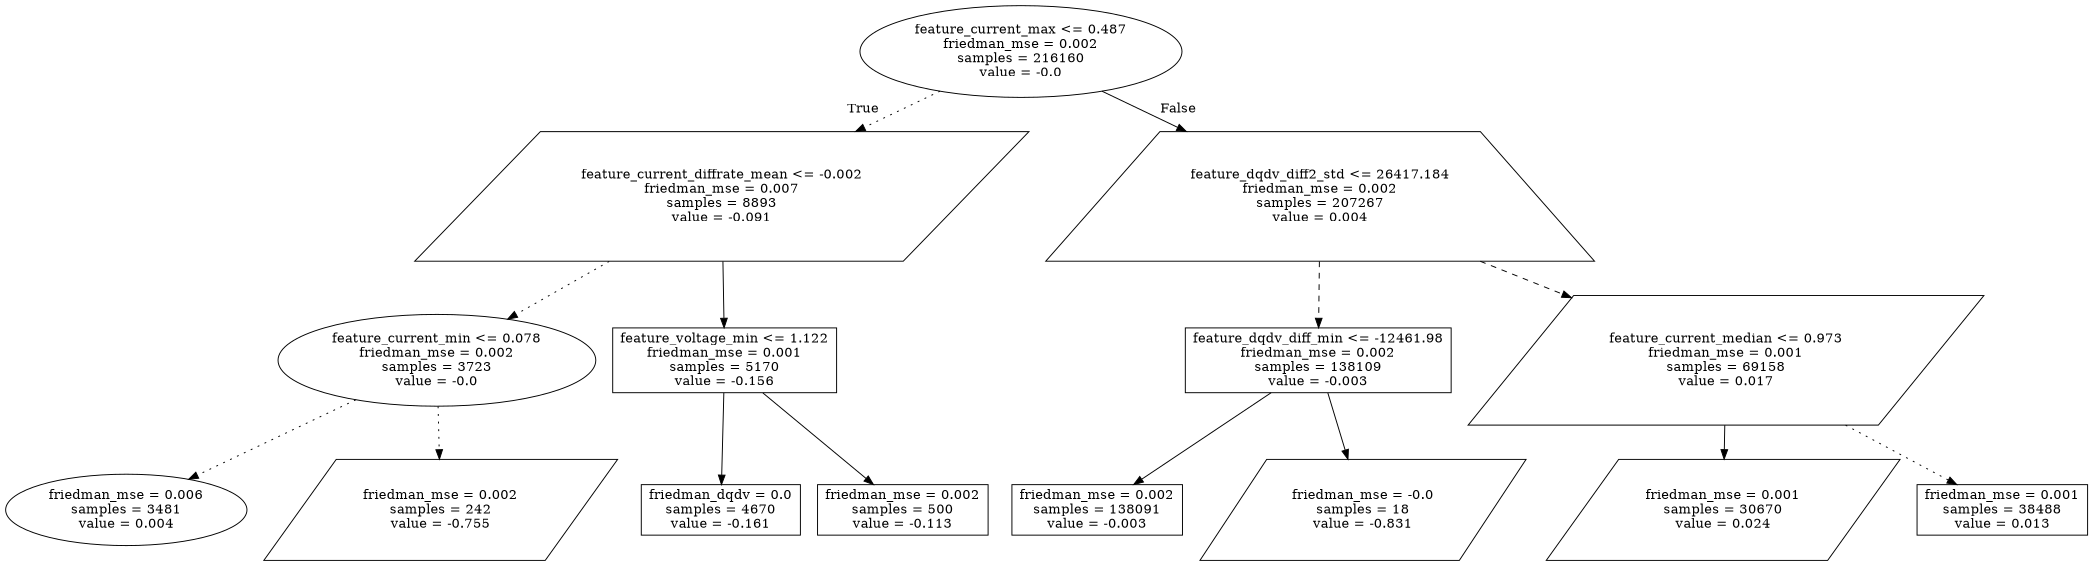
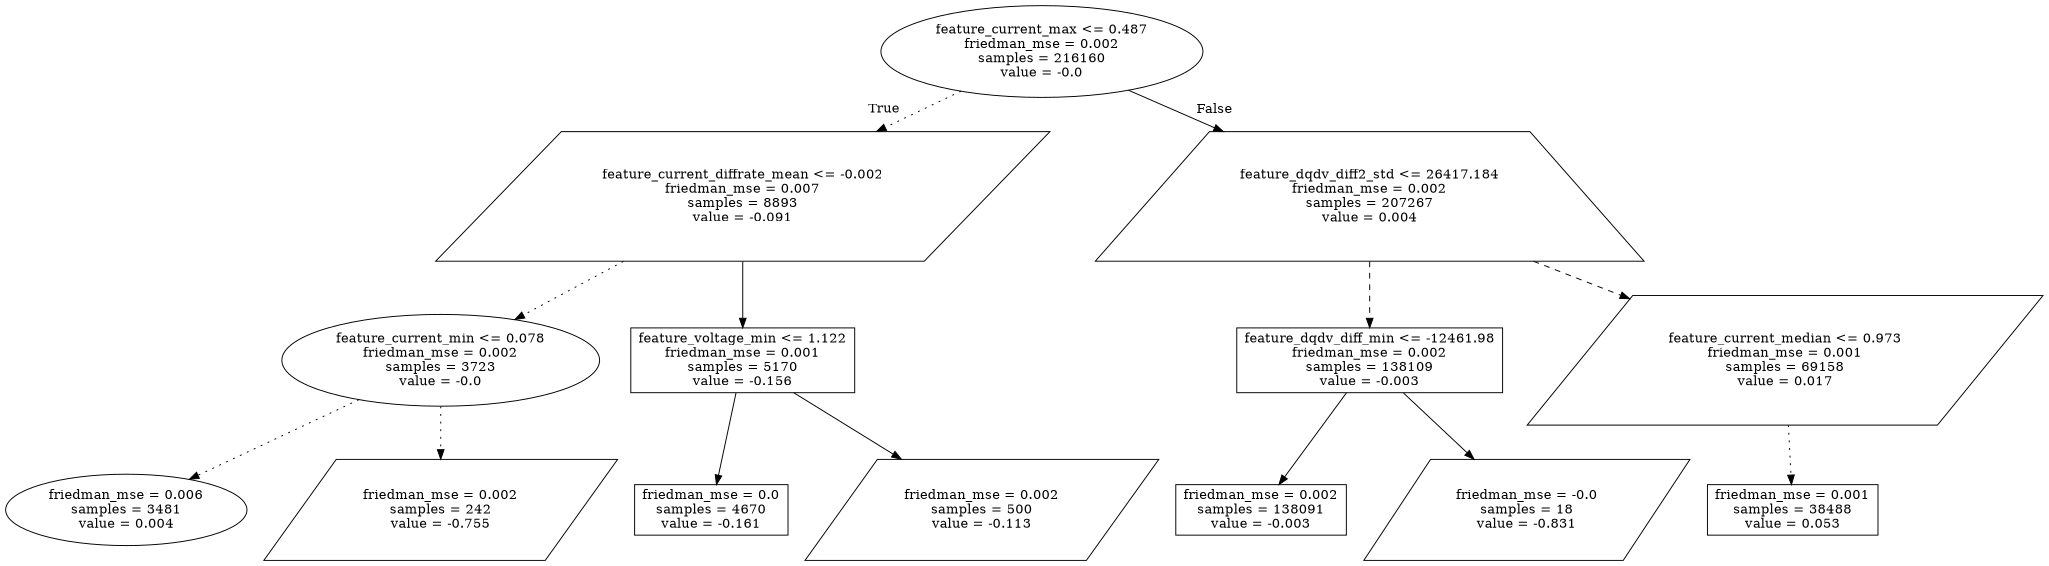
node "friedman_dqdv = 0.0 samples = 4670 value = -0.161": label "friedman_dqdv = 0.0 samples = 4670 value = -0.161" -> "friedman_mse = 0.0 samples = 4670 value = -0.161"
node "friedman_mse = 0.002 samples = 500 value = -0.113": shape box -> parallelogram
node "friedman_mse = 0.001 samples = 30670 value = 0.024": removed
node "friedman_mse = 0.001 samples = 38488 value = 0.013": label "friedman_mse = 0.001 samples = 38488 value = 0.013" -> "friedman_mse = 0.001 samples = 38488 value = 0.053"
